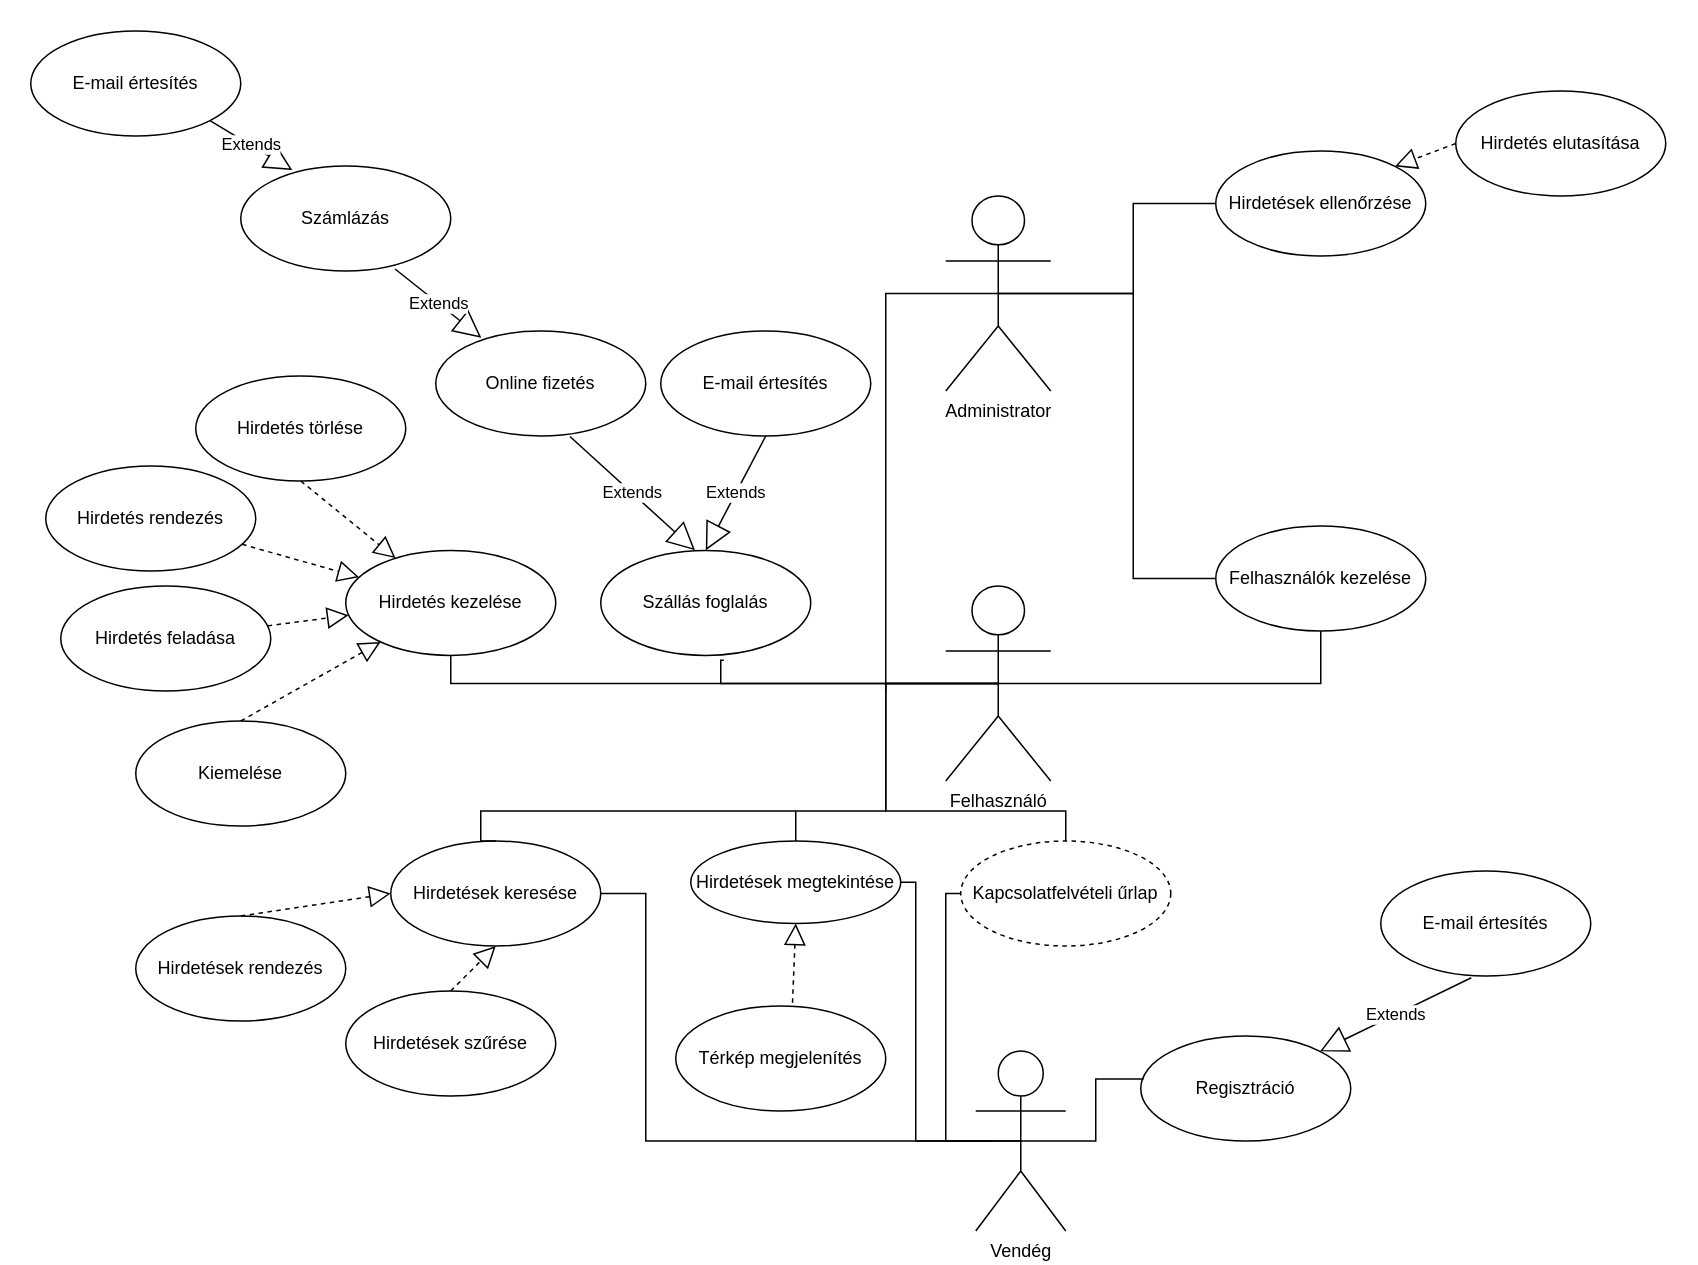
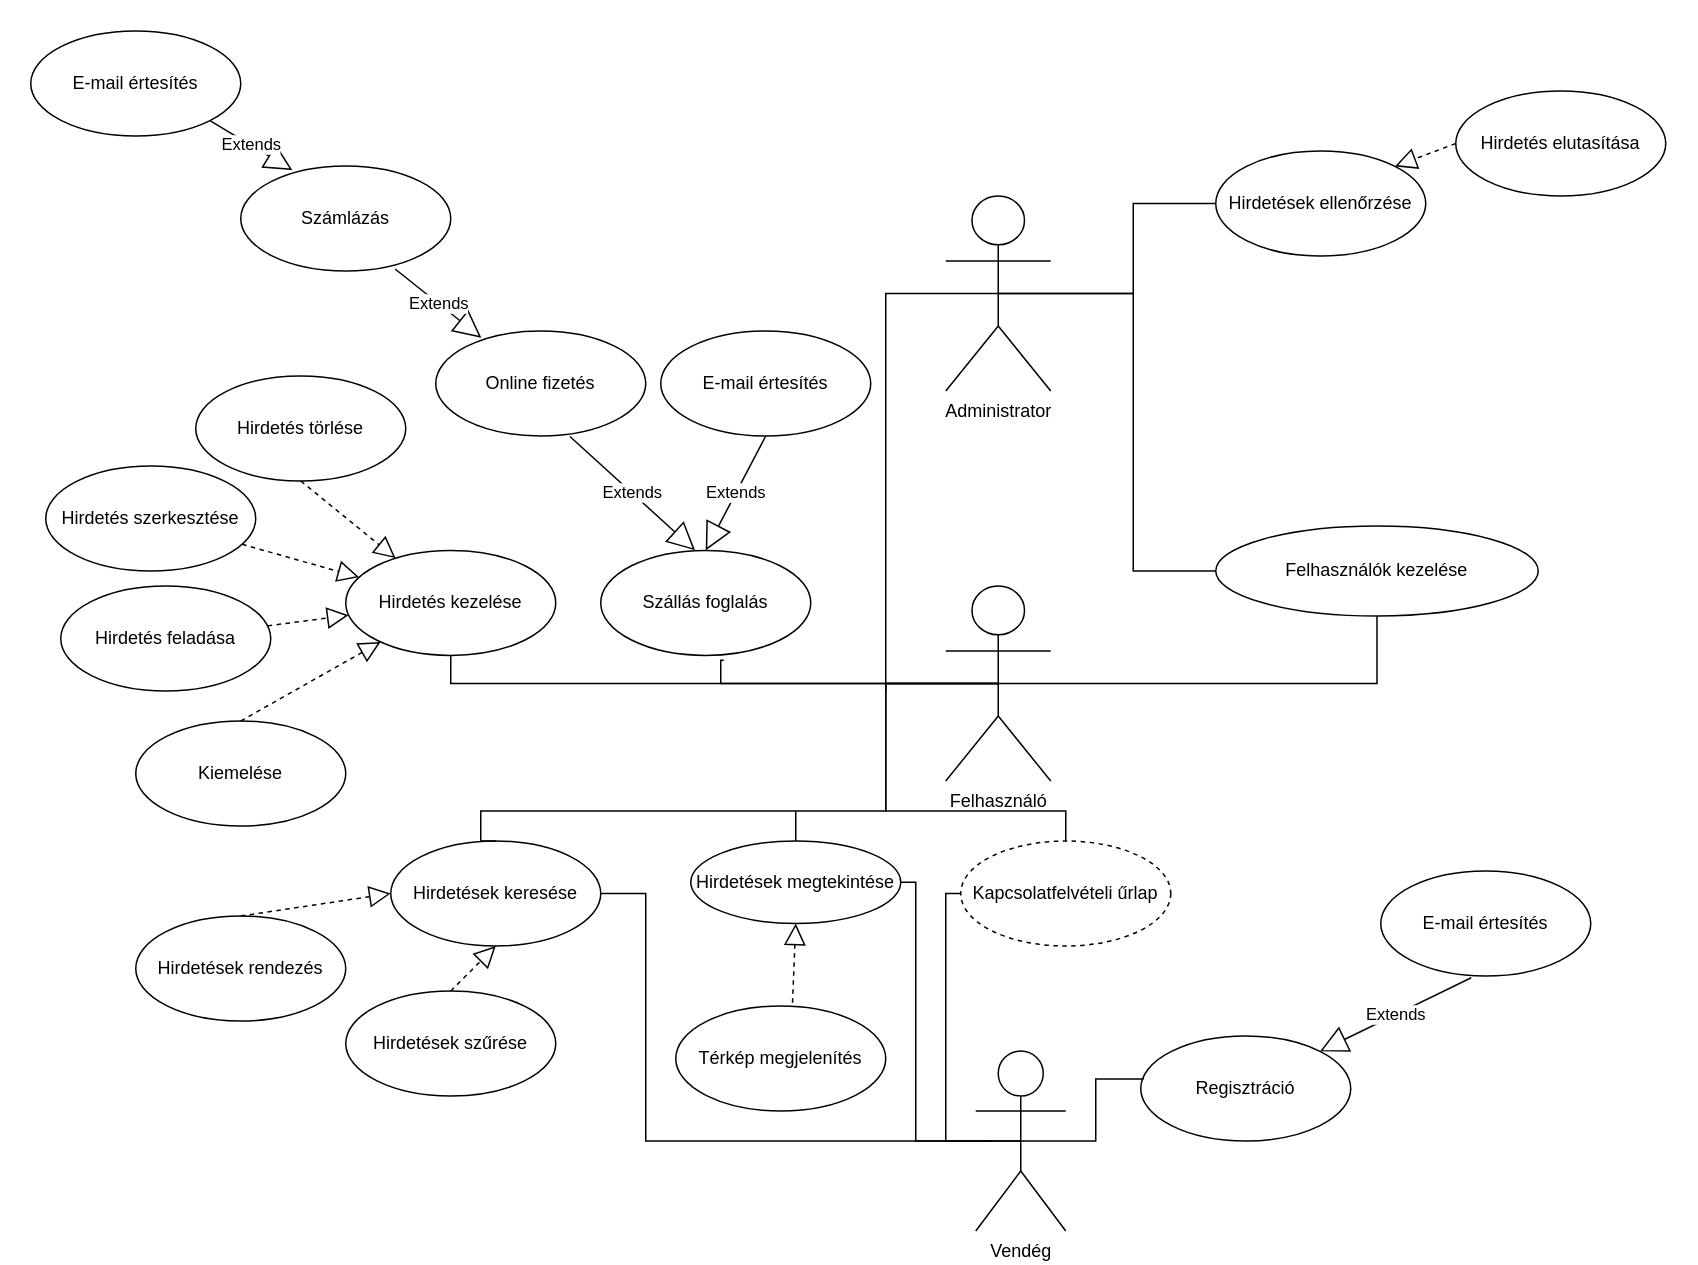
node "Hirdetés rendezés": label "Hirdetés rendezés" -> "Hirdetés szerkesztése"
node "Felhasználók kezelése": size 210x105 -> 323x90
